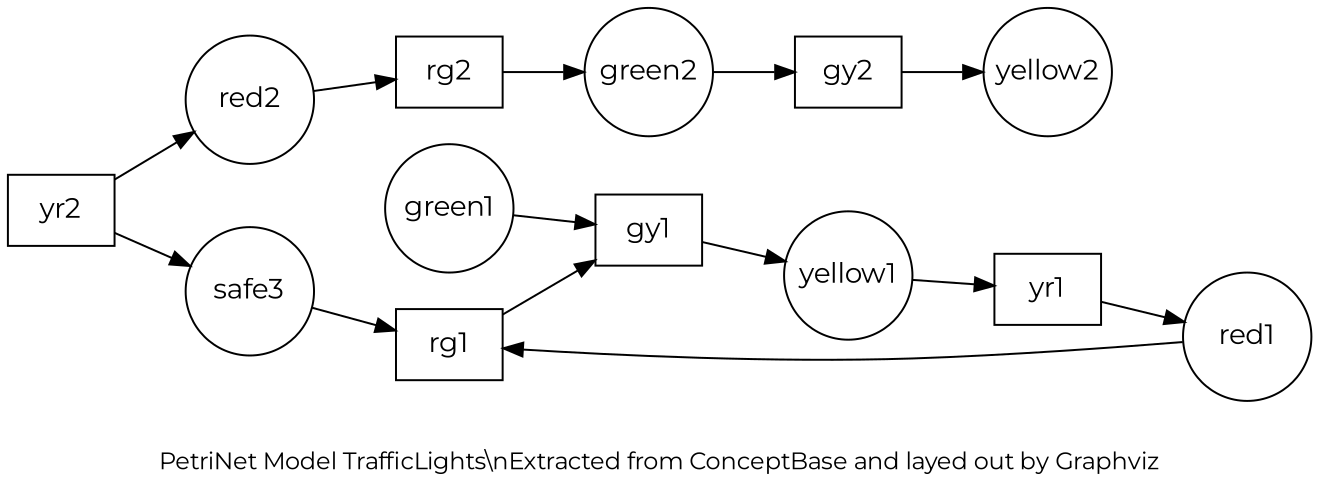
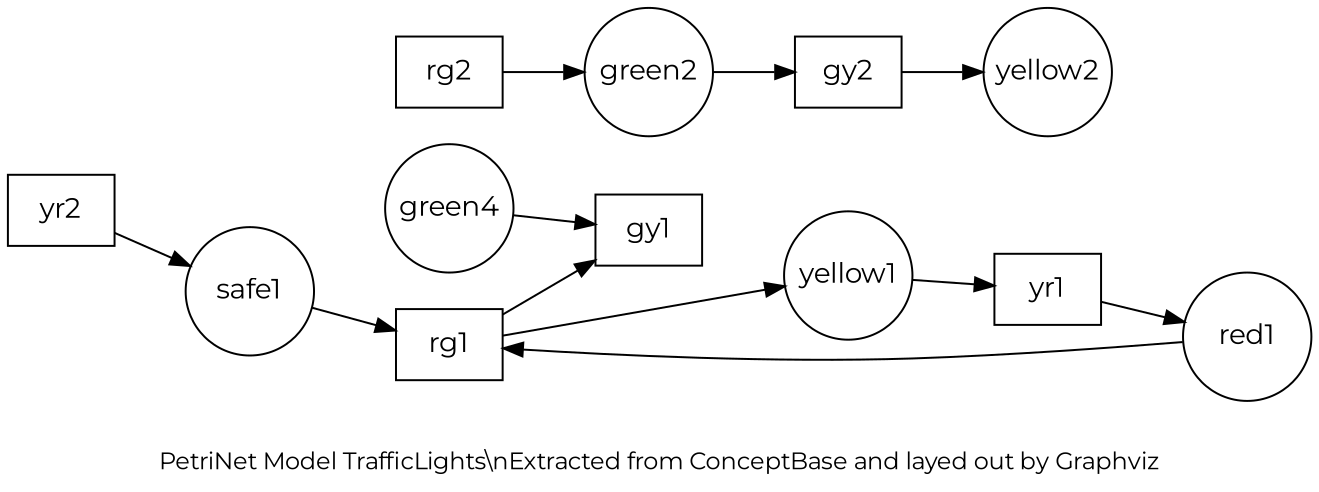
node "red2": removed
node "green1": label "green1" -> "green4"
edge "gy1" -> "yellow1": now "rg1" -> "yellow1"
node "safe3": label "safe3" -> "safe1"
